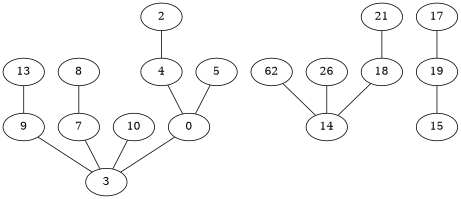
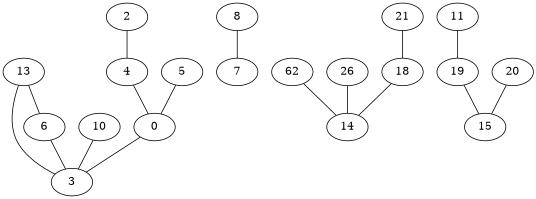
node "17": label "17" -> "11"
node "20": added
node "9": label "9" -> "6"
edge "7" -- "3": now "13" -- "3"
